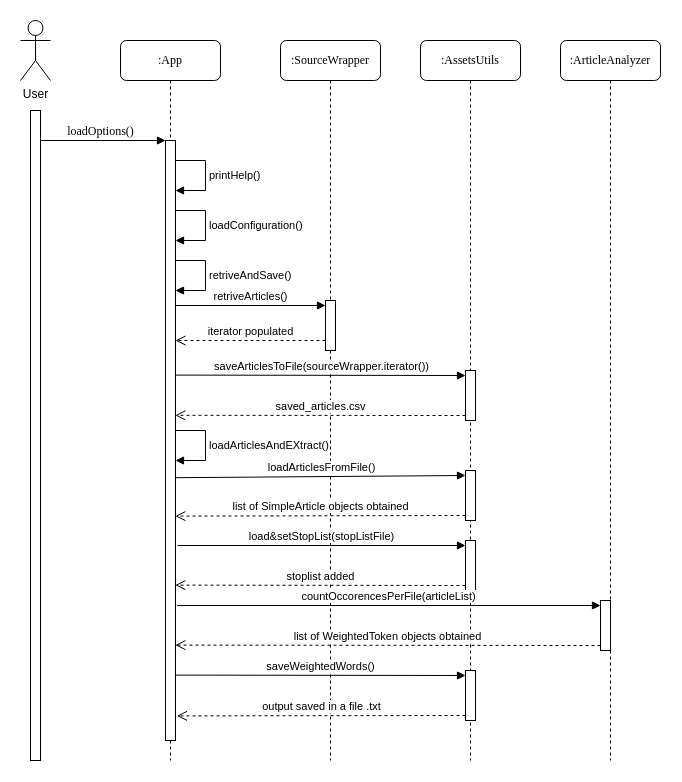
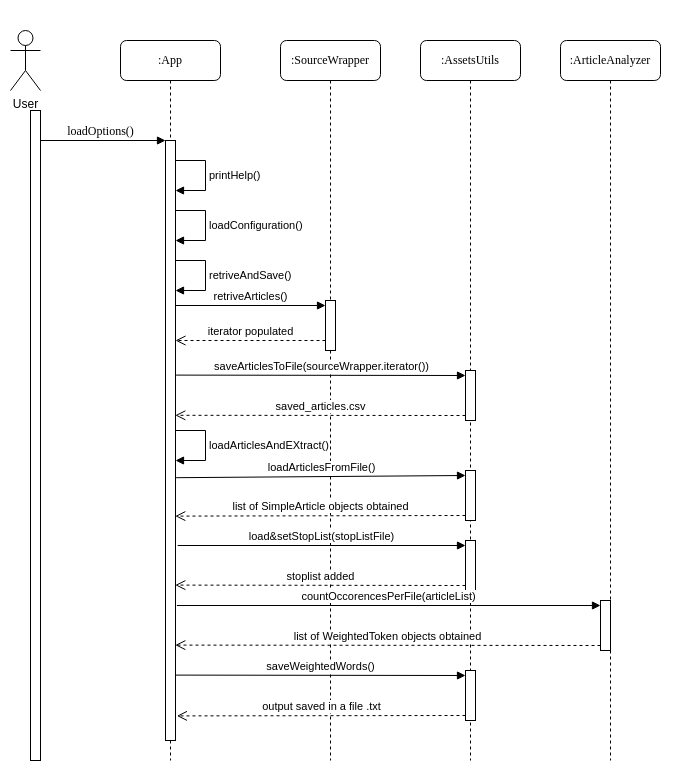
node "User": moved (36, 51) -> (26, 61)
